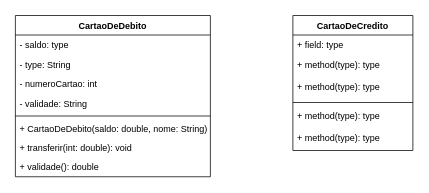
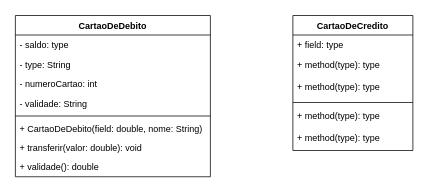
node "+ CartaoDeDebito(saldo: double, nome: String)": label "+ CartaoDeDebito(saldo: double, nome: String)" -> "+ CartaoDeDebito(field: double, nome: String)"
node "+ transferir(int: double): void": label "+ transferir(int: double): void" -> "+ transferir(valor: double): void"
